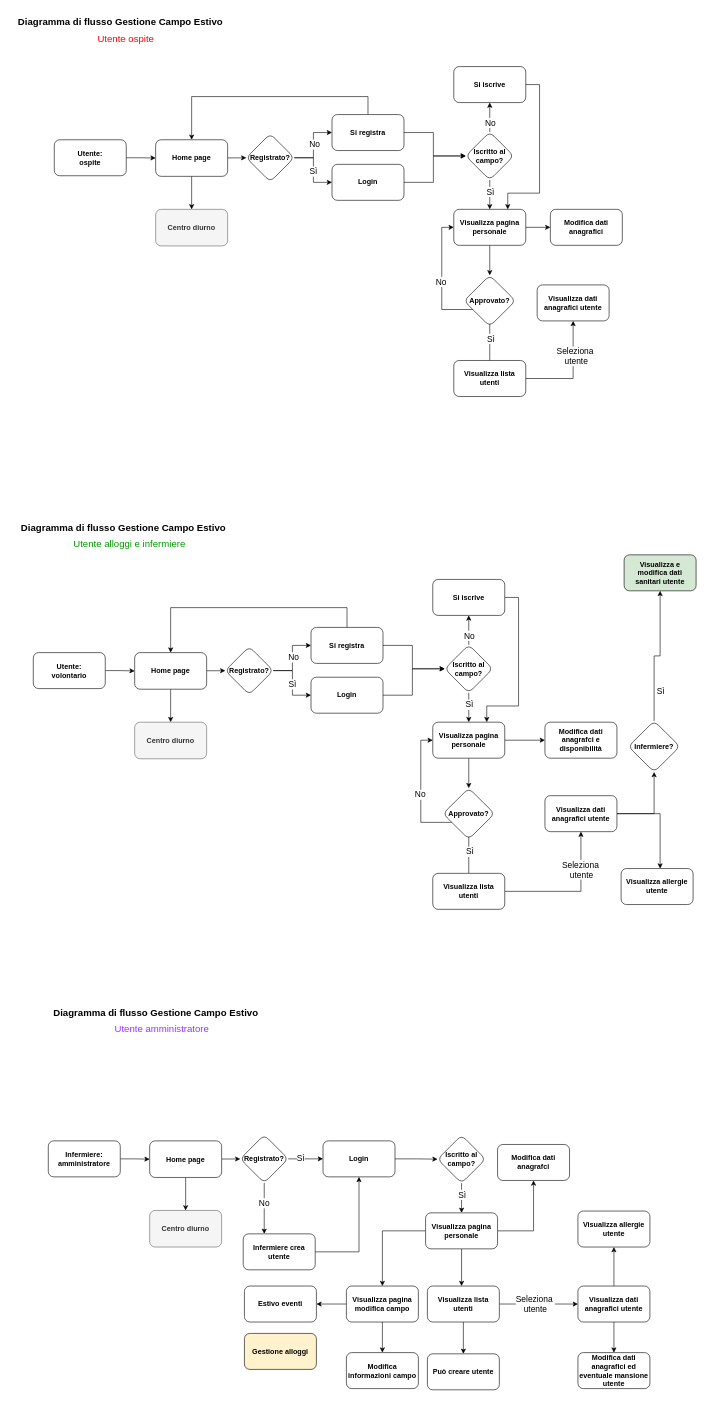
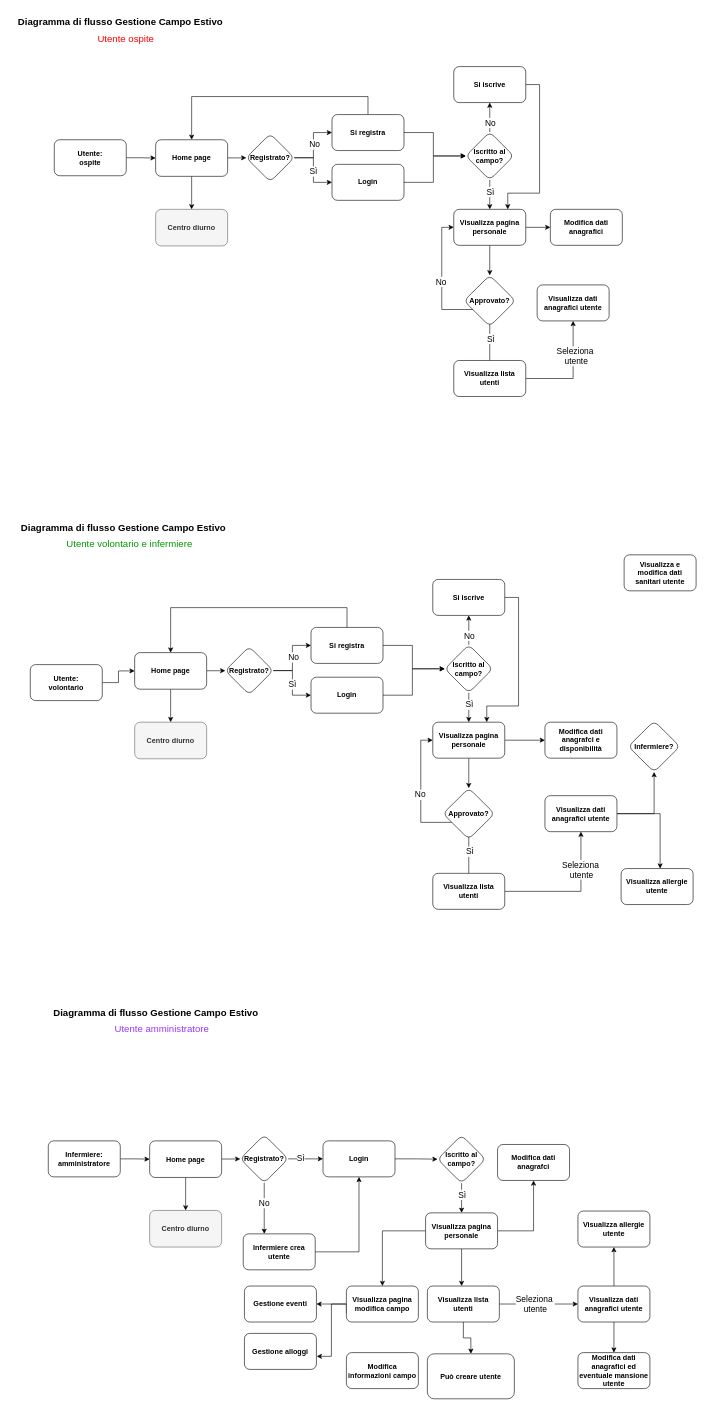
node "Utente alloggi e infermiere": label "Utente alloggi e infermiere" -> "Utente volontario e infermiere"
node "Visualizza e modifica dati sanitari utente": fillcolor #d5e8d4 -> #ffffff
edge "Infermiere?" -> "Visualizza e modifica dati sanitari utente": removed, label "Sì"
node "Utente: volontario": moved (69, 671) -> (66, 683)
node "Estivo eventi": label "Estivo eventi" -> "Gestione eventi"
edge "Visualizza pagina modifica campo" -> "Modifica informazioni campo": removed
edge "Visualizza pagina modifica campo" -> "Gestione alloggi": added
node "Gestione alloggi": fillcolor #fff2cc -> #ffffff
node "Può creare utente": size 72x36 -> 87x45
